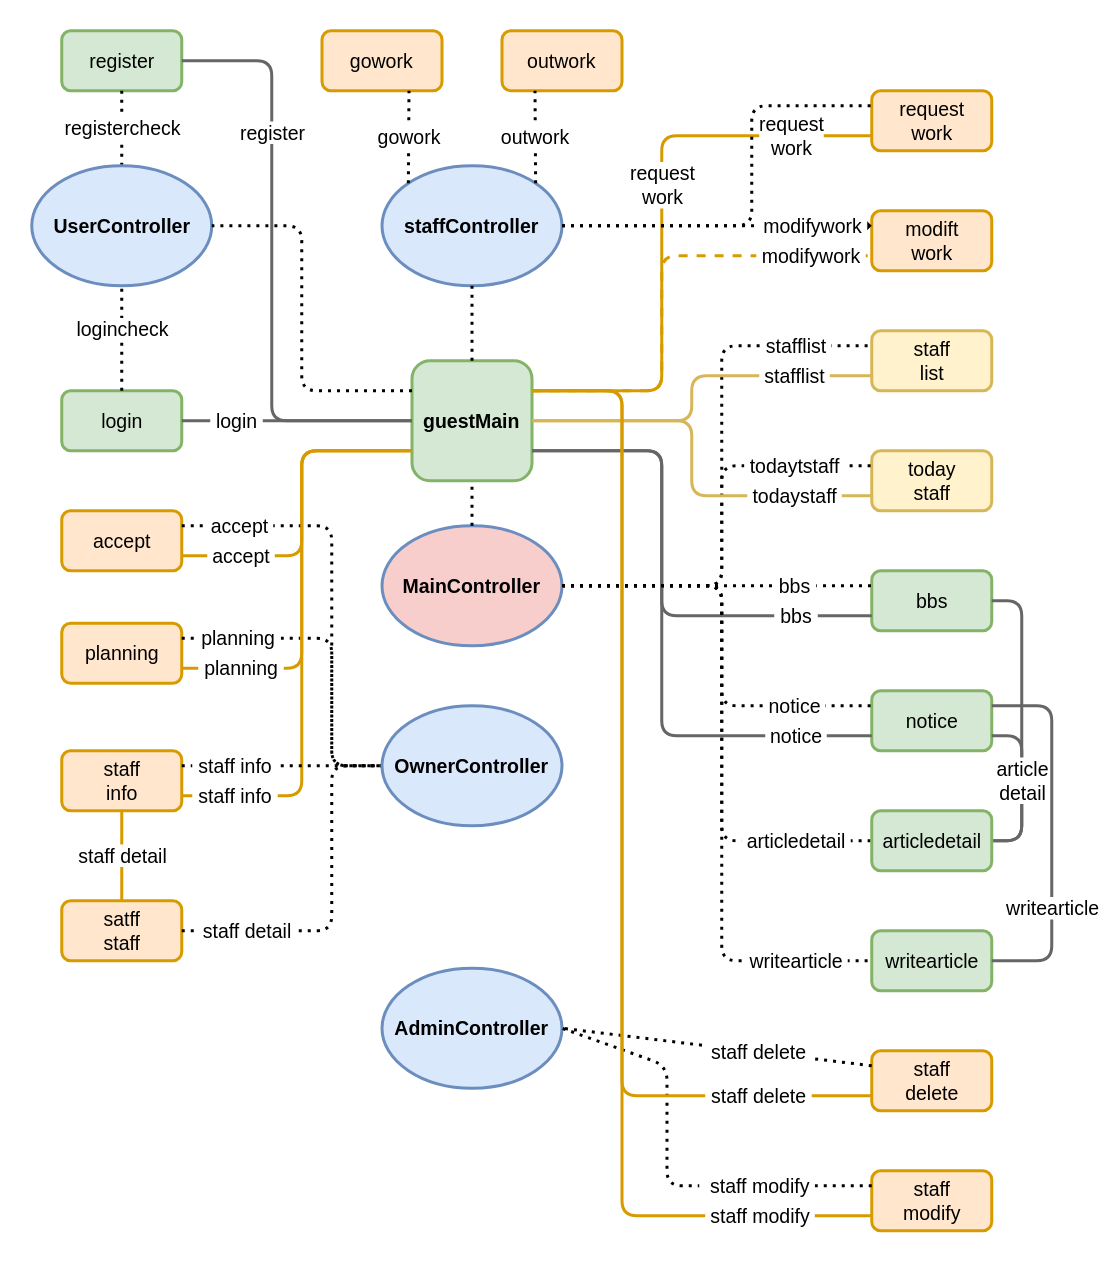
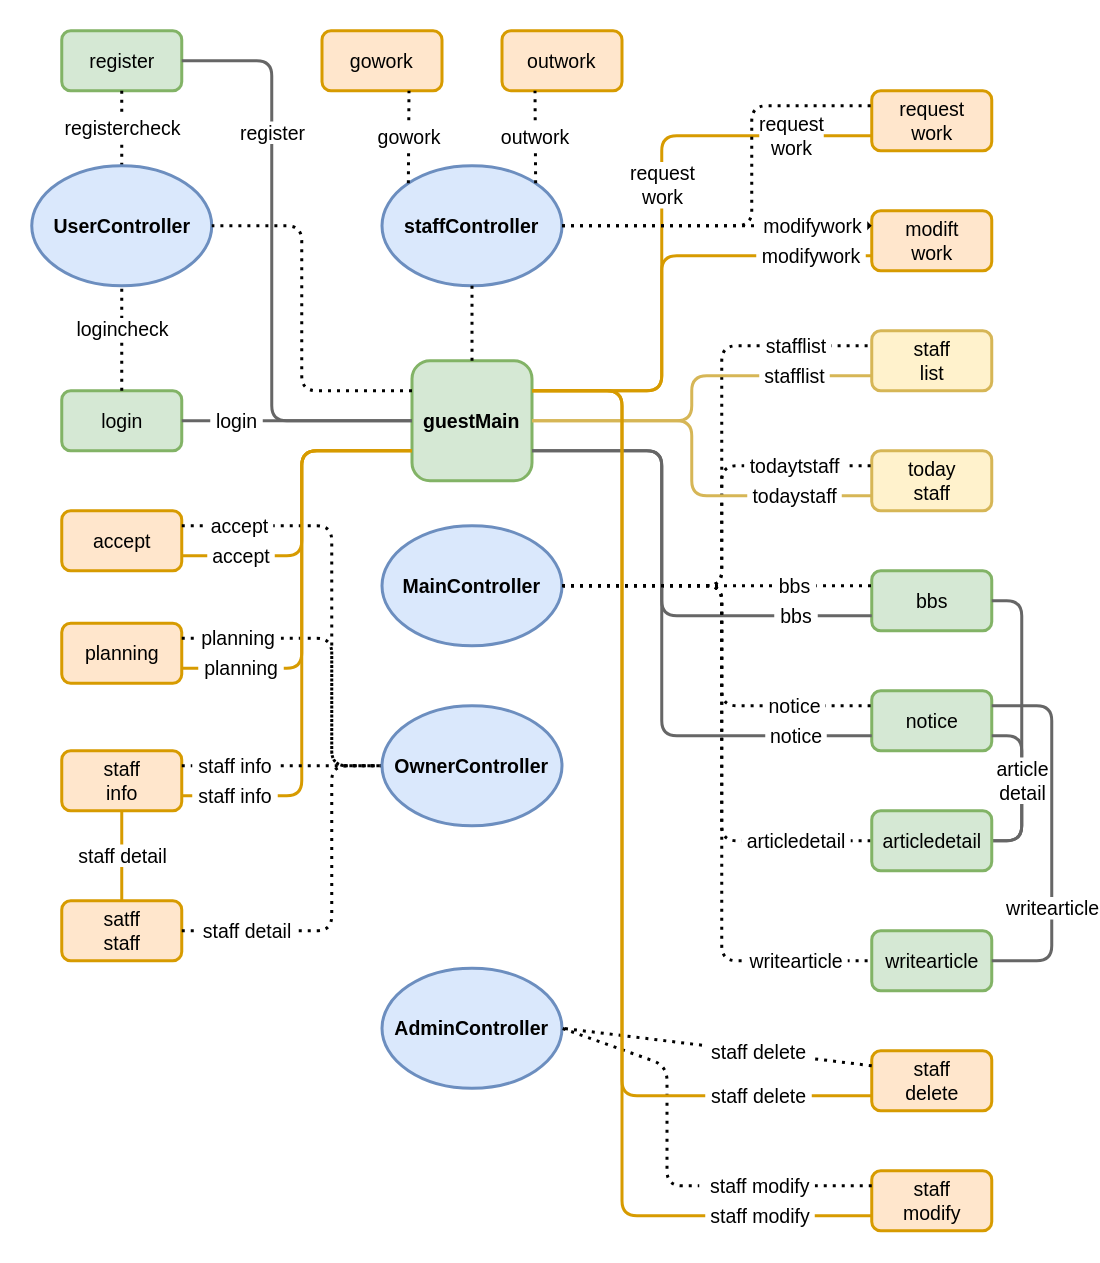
edge "modiftwork" -- "guestMain": style dashed -> solid
edge "guestMain" -- "MainController": removed
node "MainController": fillcolor #f8cecc -> #dae8fc
